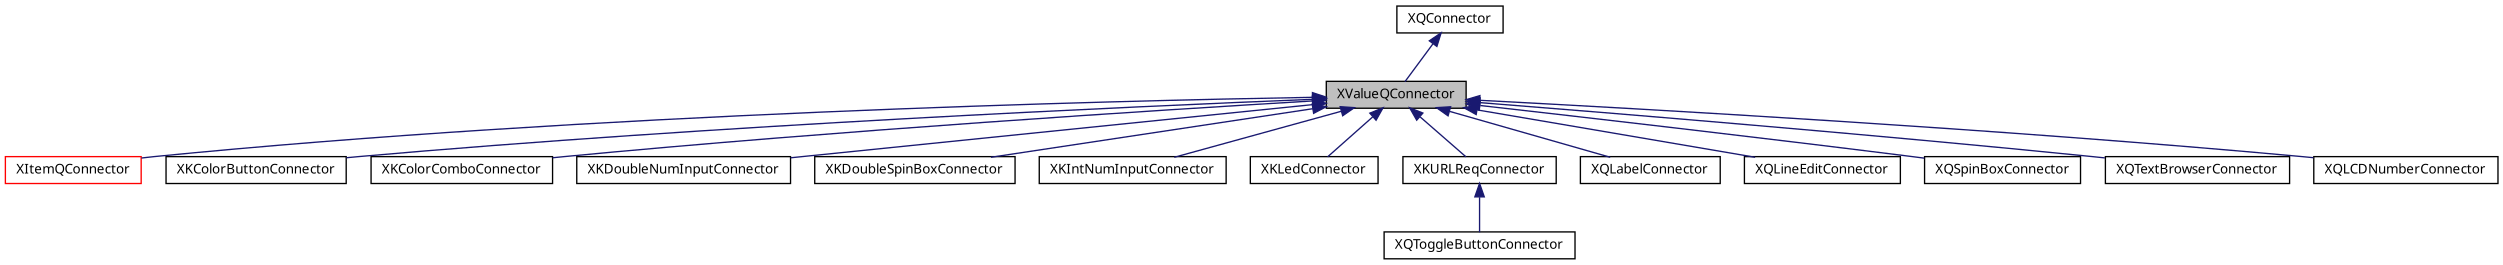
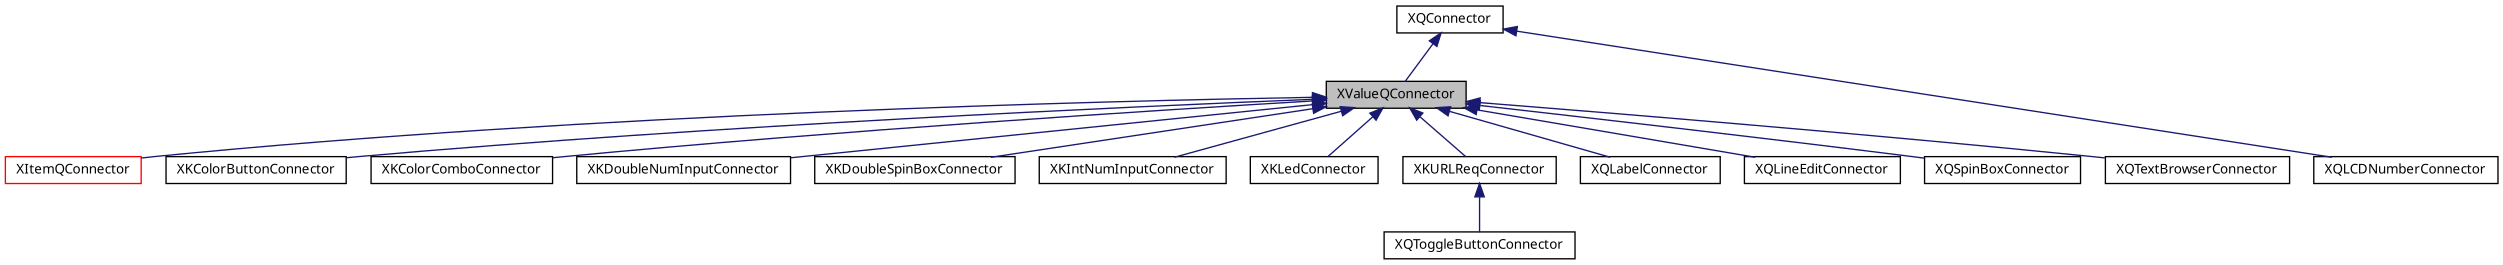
edge "XQLCDNumberConnector" -> "XValueQConnector": now "XQLCDNumberConnector" -> "XQConnector"
